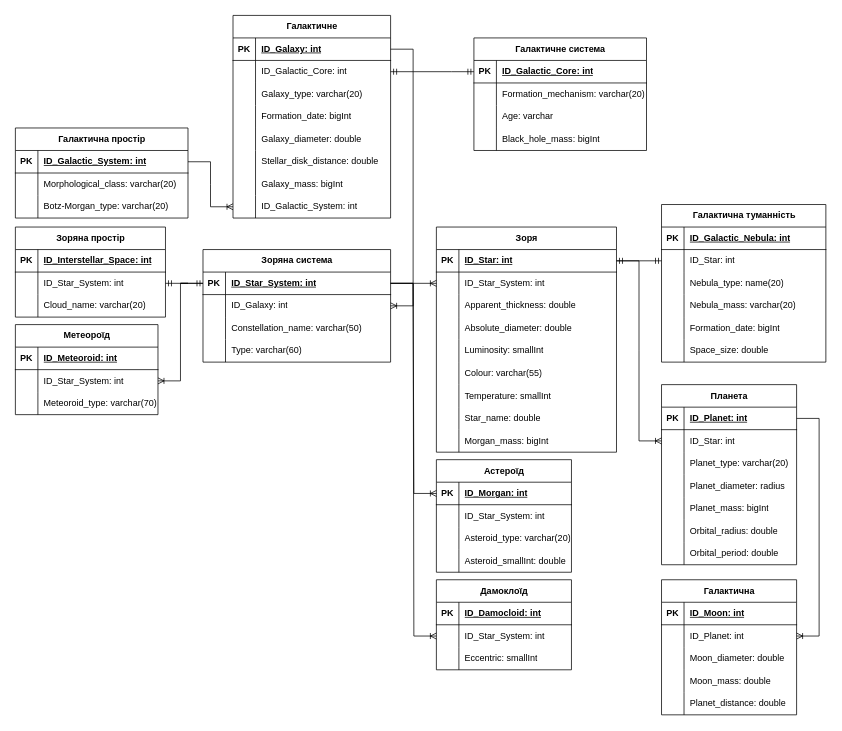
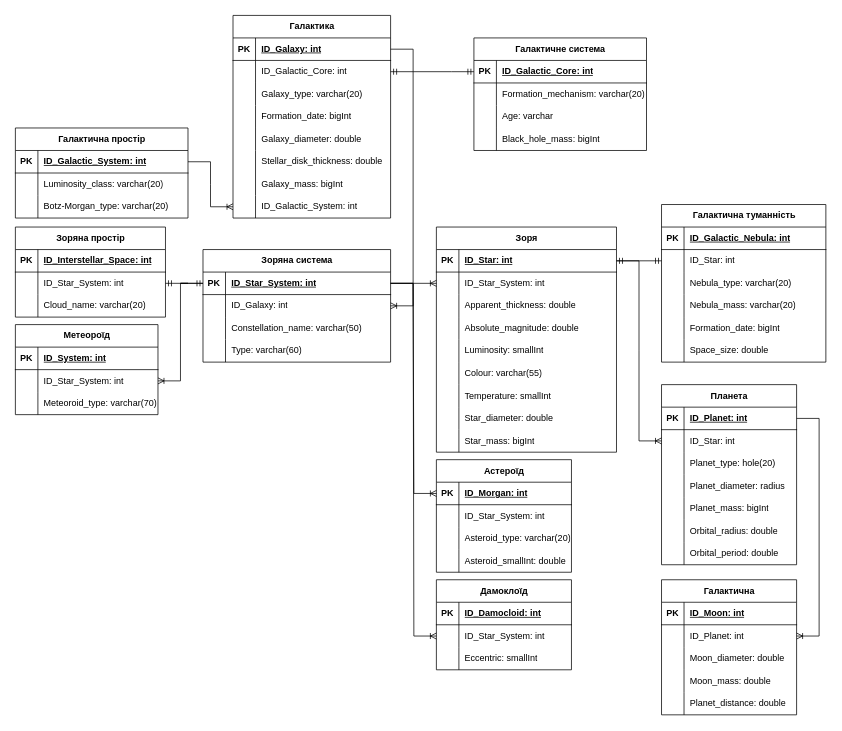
node "Галактичне": label "Галактичне" -> "Галактика"
node "Stellar_disk_distance: double": label "Stellar_disk_distance: double" -> "Stellar_disk_thickness: double"
node "Morphological_class: varchar(20)": label "Morphological_class: varchar(20)" -> "Luminosity_class: varchar(20)"
node "Nebula_type: name(20)": label "Nebula_type: name(20)" -> "Nebula_type: varchar(20)"
node "Absolute_diameter: double": label "Absolute_diameter: double" -> "Absolute_magnitude: double"
node "ID_Meteoroid: int": label "ID_Meteoroid: int" -> "ID_System: int"
node "Star_name: double": label "Star_name: double" -> "Star_diameter: double"
node "Morgan_mass: bigInt": label "Morgan_mass: bigInt" -> "Star_mass: bigInt"
node "Planet_type: varchar(20)": label "Planet_type: varchar(20)" -> "Planet_type: hole(20)"
